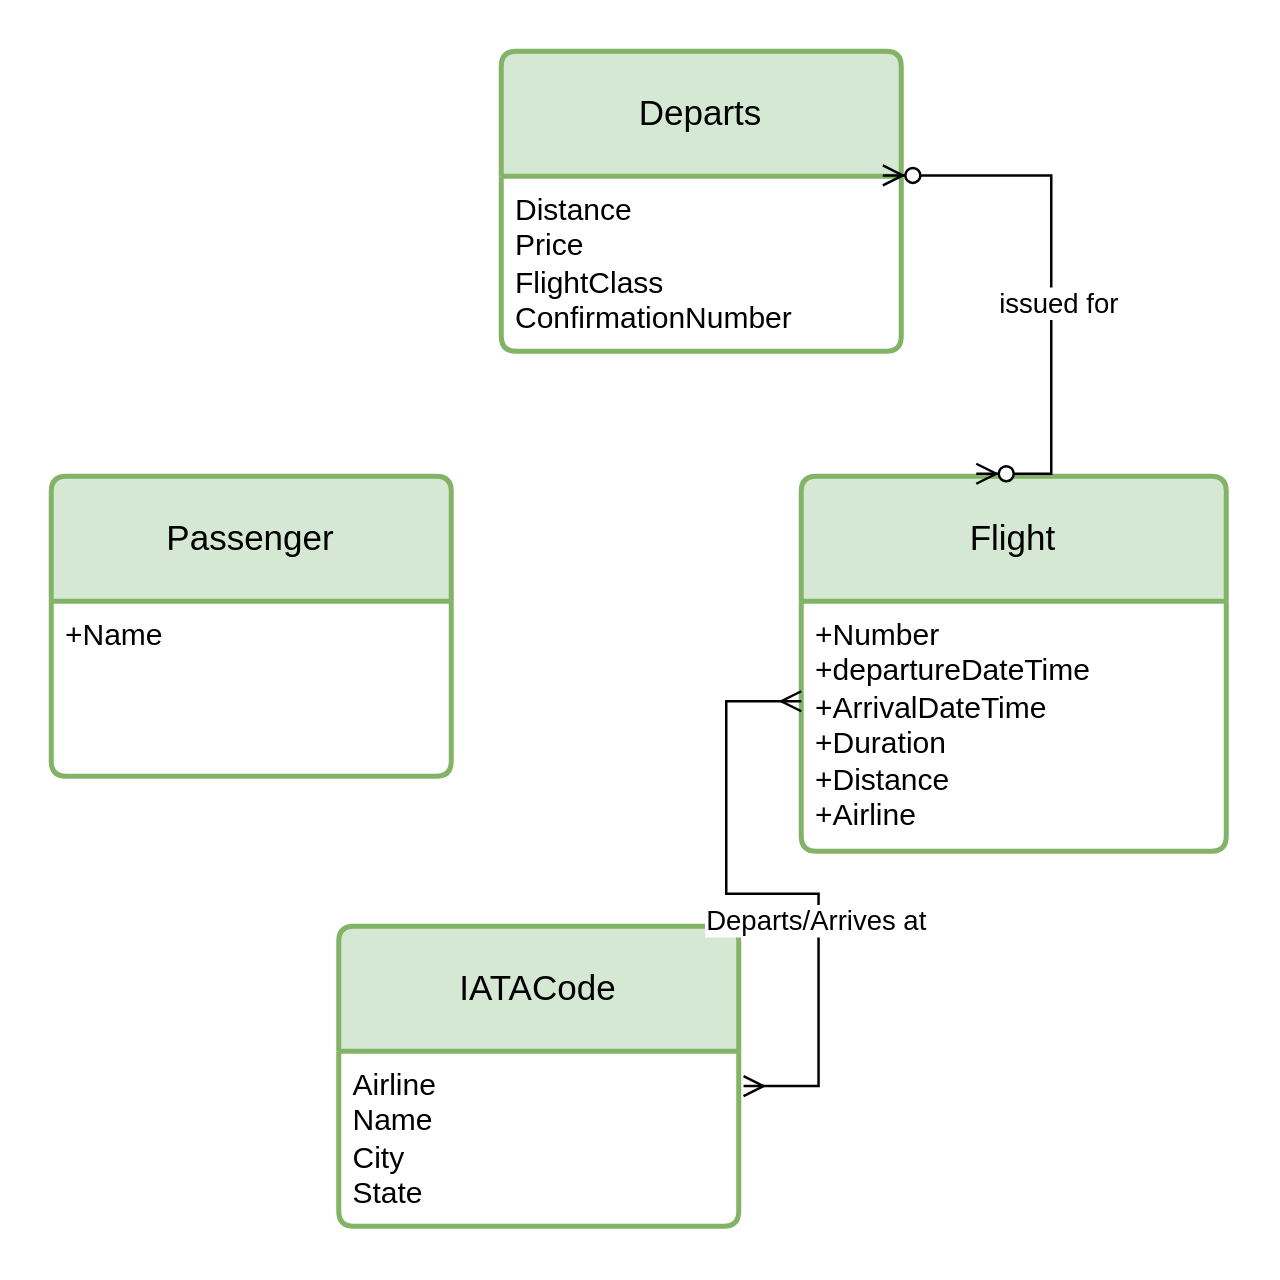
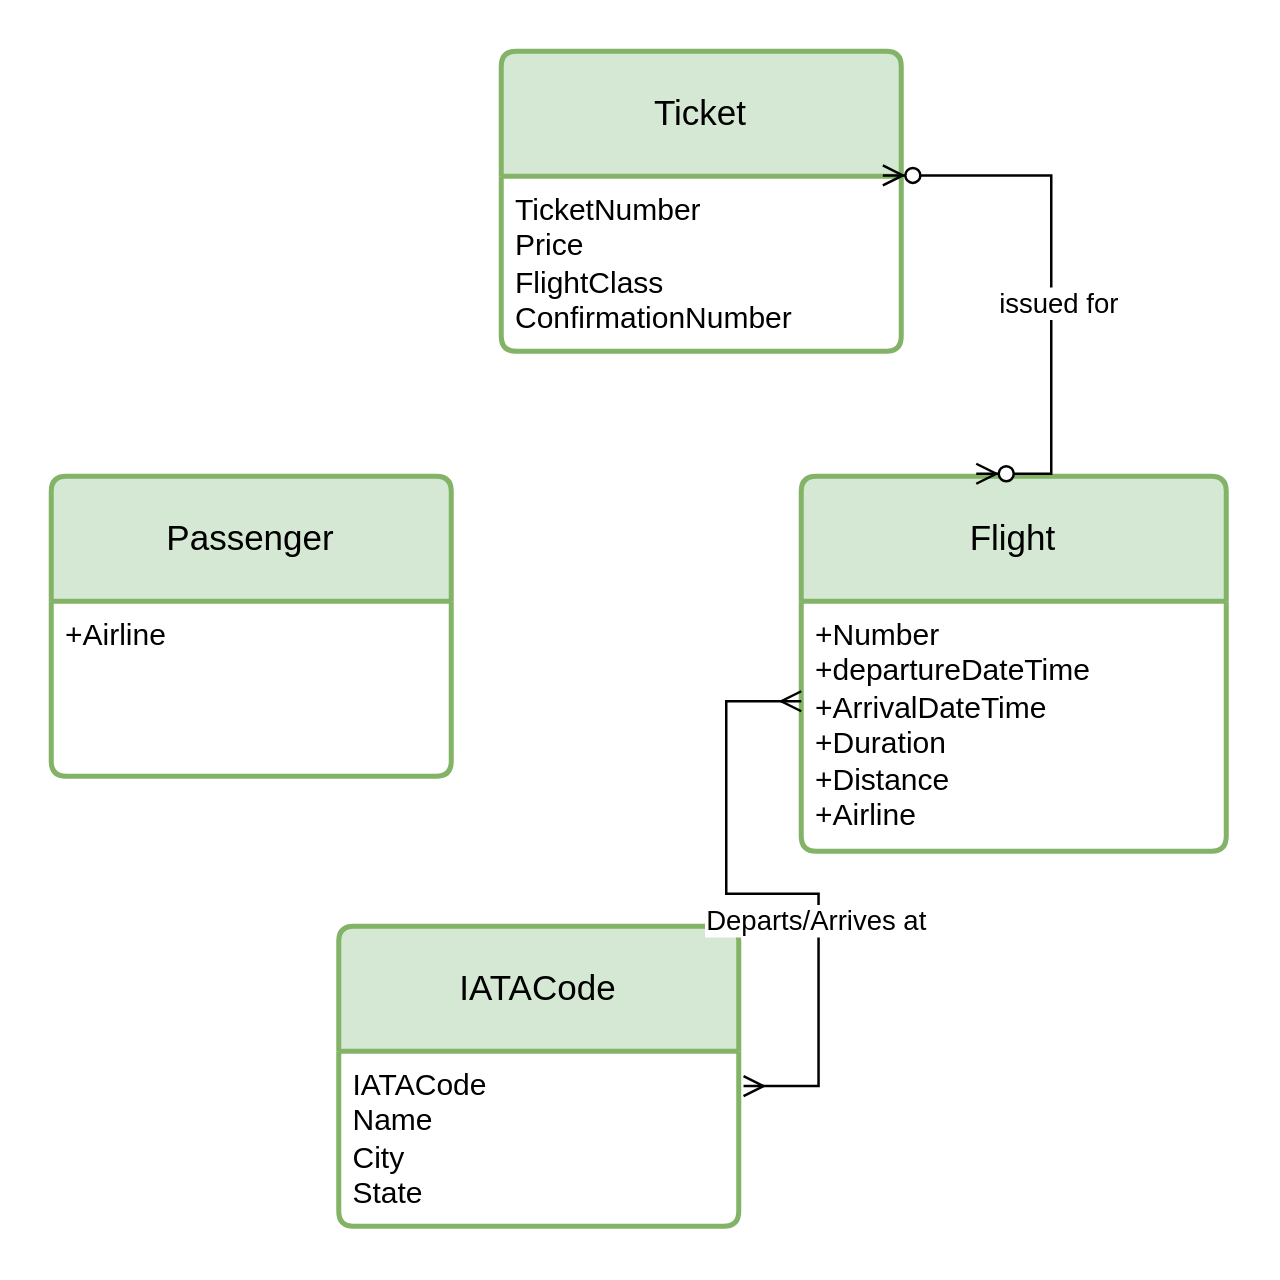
node "Departs": label "Departs" -> "Ticket"
node "Distance Price FlightClass ConfirmationNumber": label "Distance Price FlightClass ConfirmationNumber" -> "TicketNumber Price FlightClass ConfirmationNumber"
node "+Name": label "+Name" -> "+Airline"
node "Airline Name City State": label "Airline Name City State" -> "IATACode Name City State"
